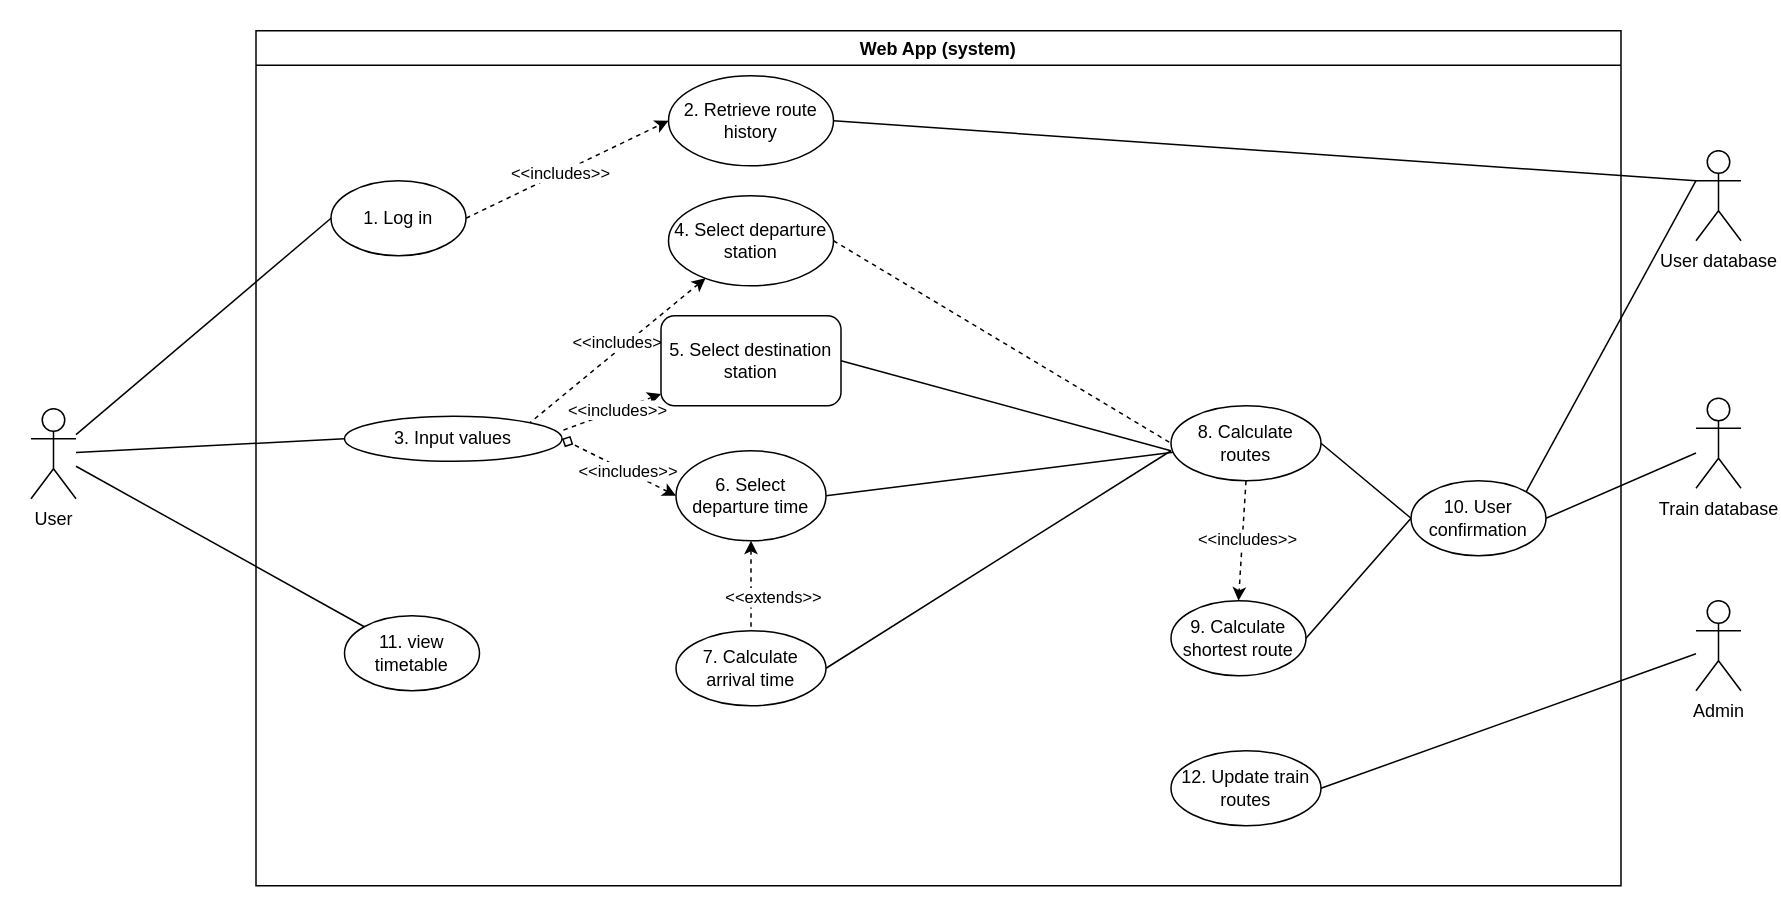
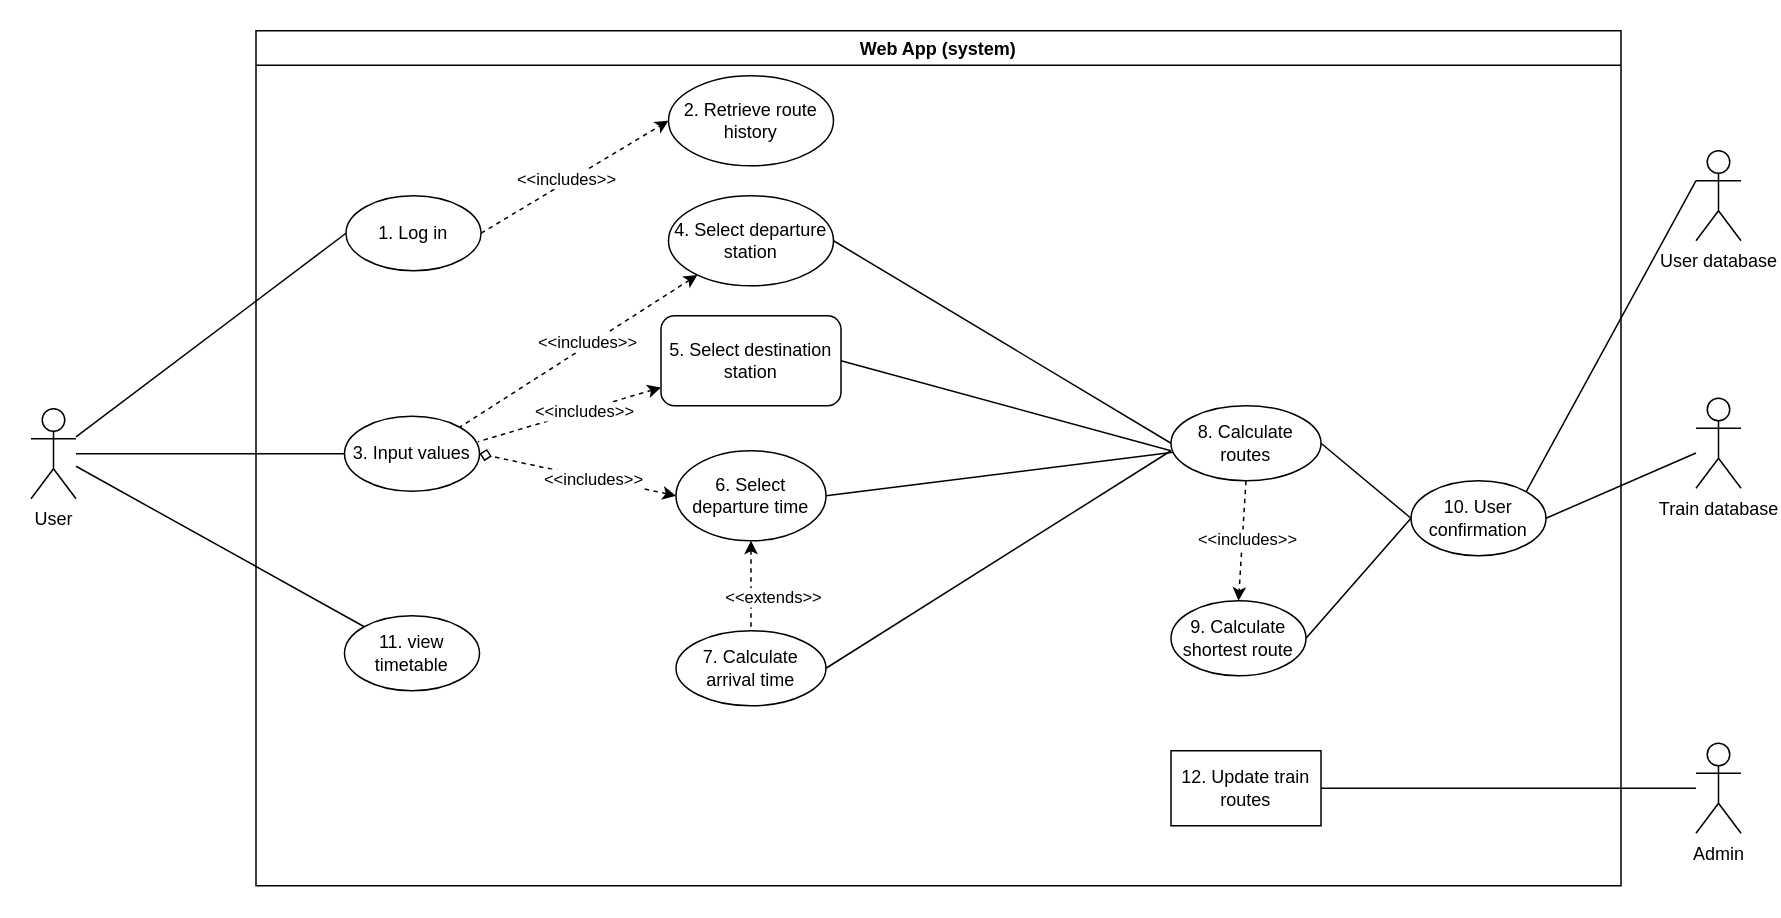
edge "2. Retrieve route history" -- "User database": removed
node "1. Log in": moved (398, 218) -> (413, 233)
edge "4. Select departure station" -- "8. Calculate routes": style dashed -> solid
node "3. Input values": size 218x45 -> 135x75
node "Admin": moved (1718, 646) -> (1718, 788)
node "12. Update train routes": shape ellipse -> rectangle
